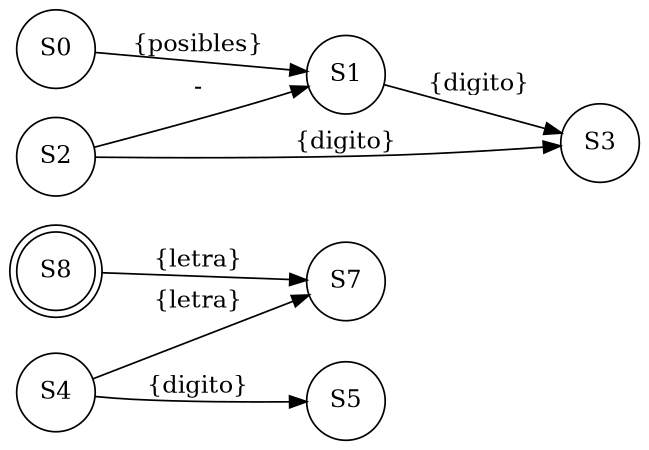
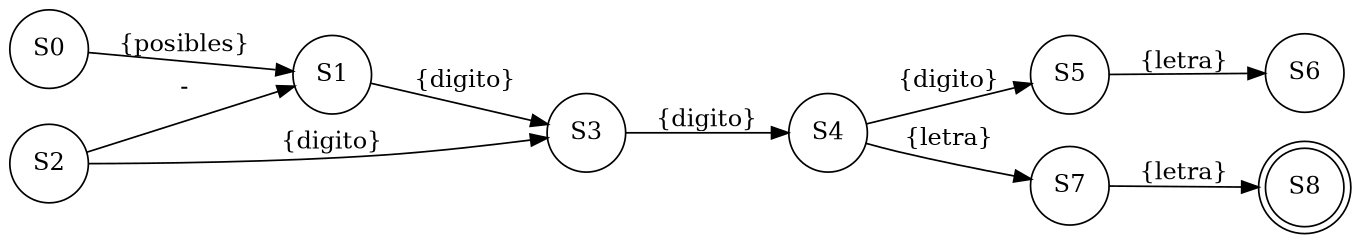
node "S6": added
edge "S3" -> "S4": added, label "{digito}"
edge "S8" -> "S7": reversed
